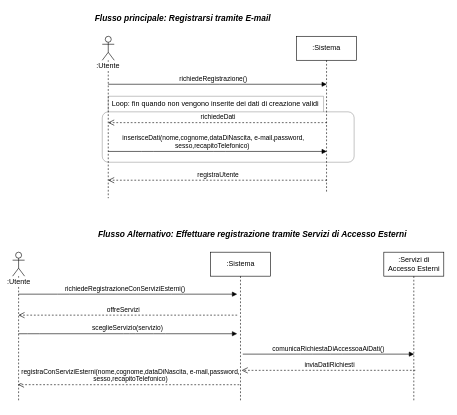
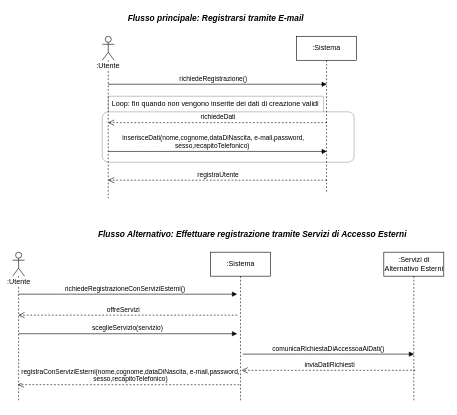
node "Flusso principale: Registrarsi tramite E-mail": moved (183, 18) -> (216, 18)
node ":Servizi di Accesso Esterni": label ":Servizi di Accesso Esterni" -> ":Servizi di Alternativo Esterni"
